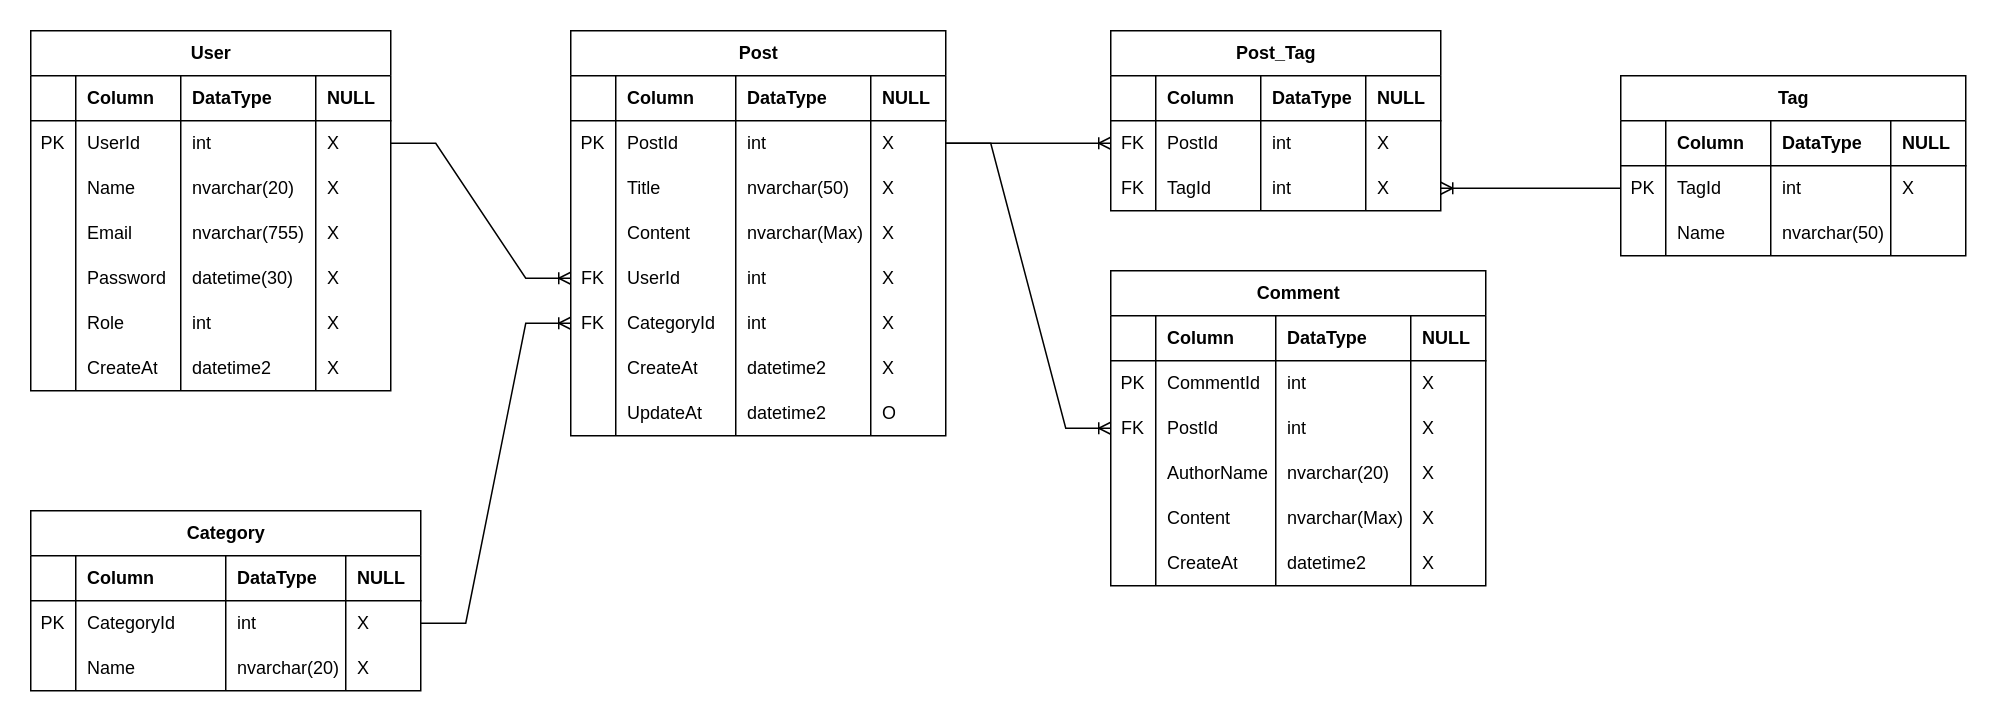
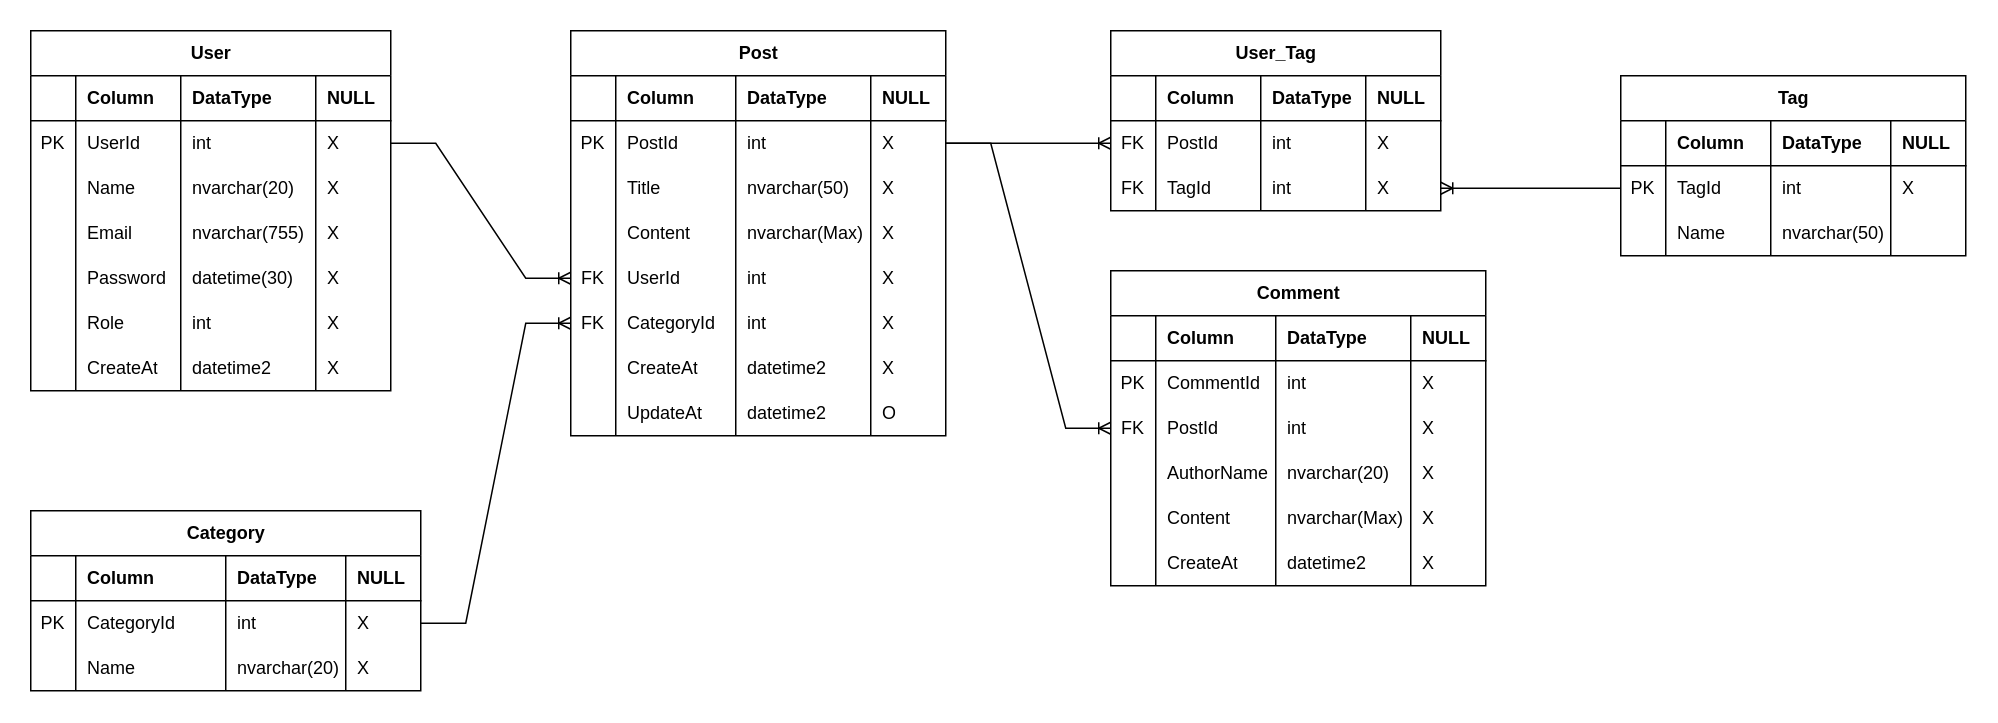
node "Post_Tag": label "Post_Tag" -> "User_Tag"
